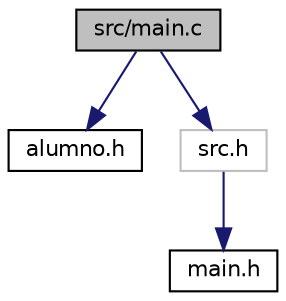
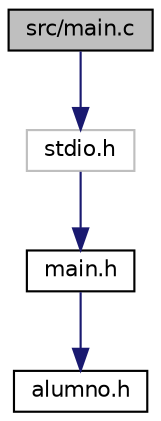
edge "src/main.c" -> "alumno.h": now "main.h" -> "alumno.h"
node "src.h": label "src.h" -> "stdio.h"
